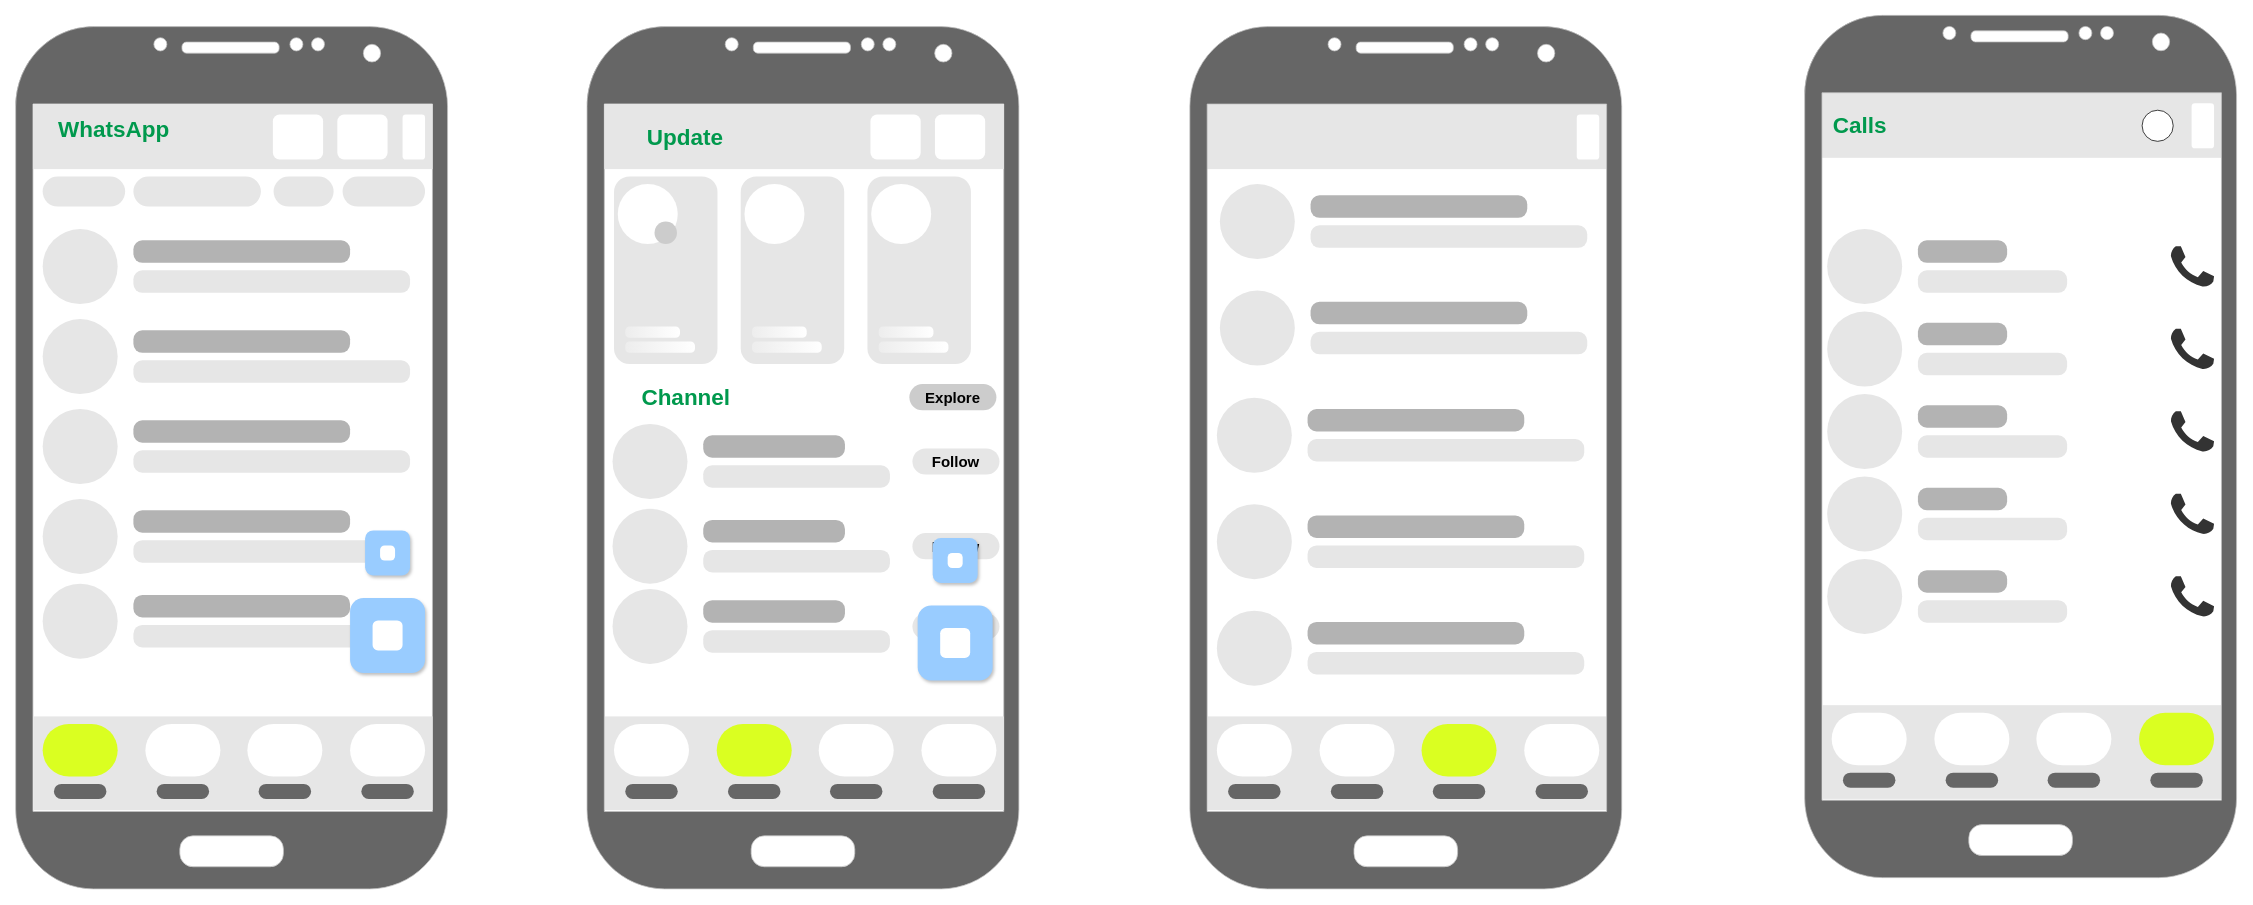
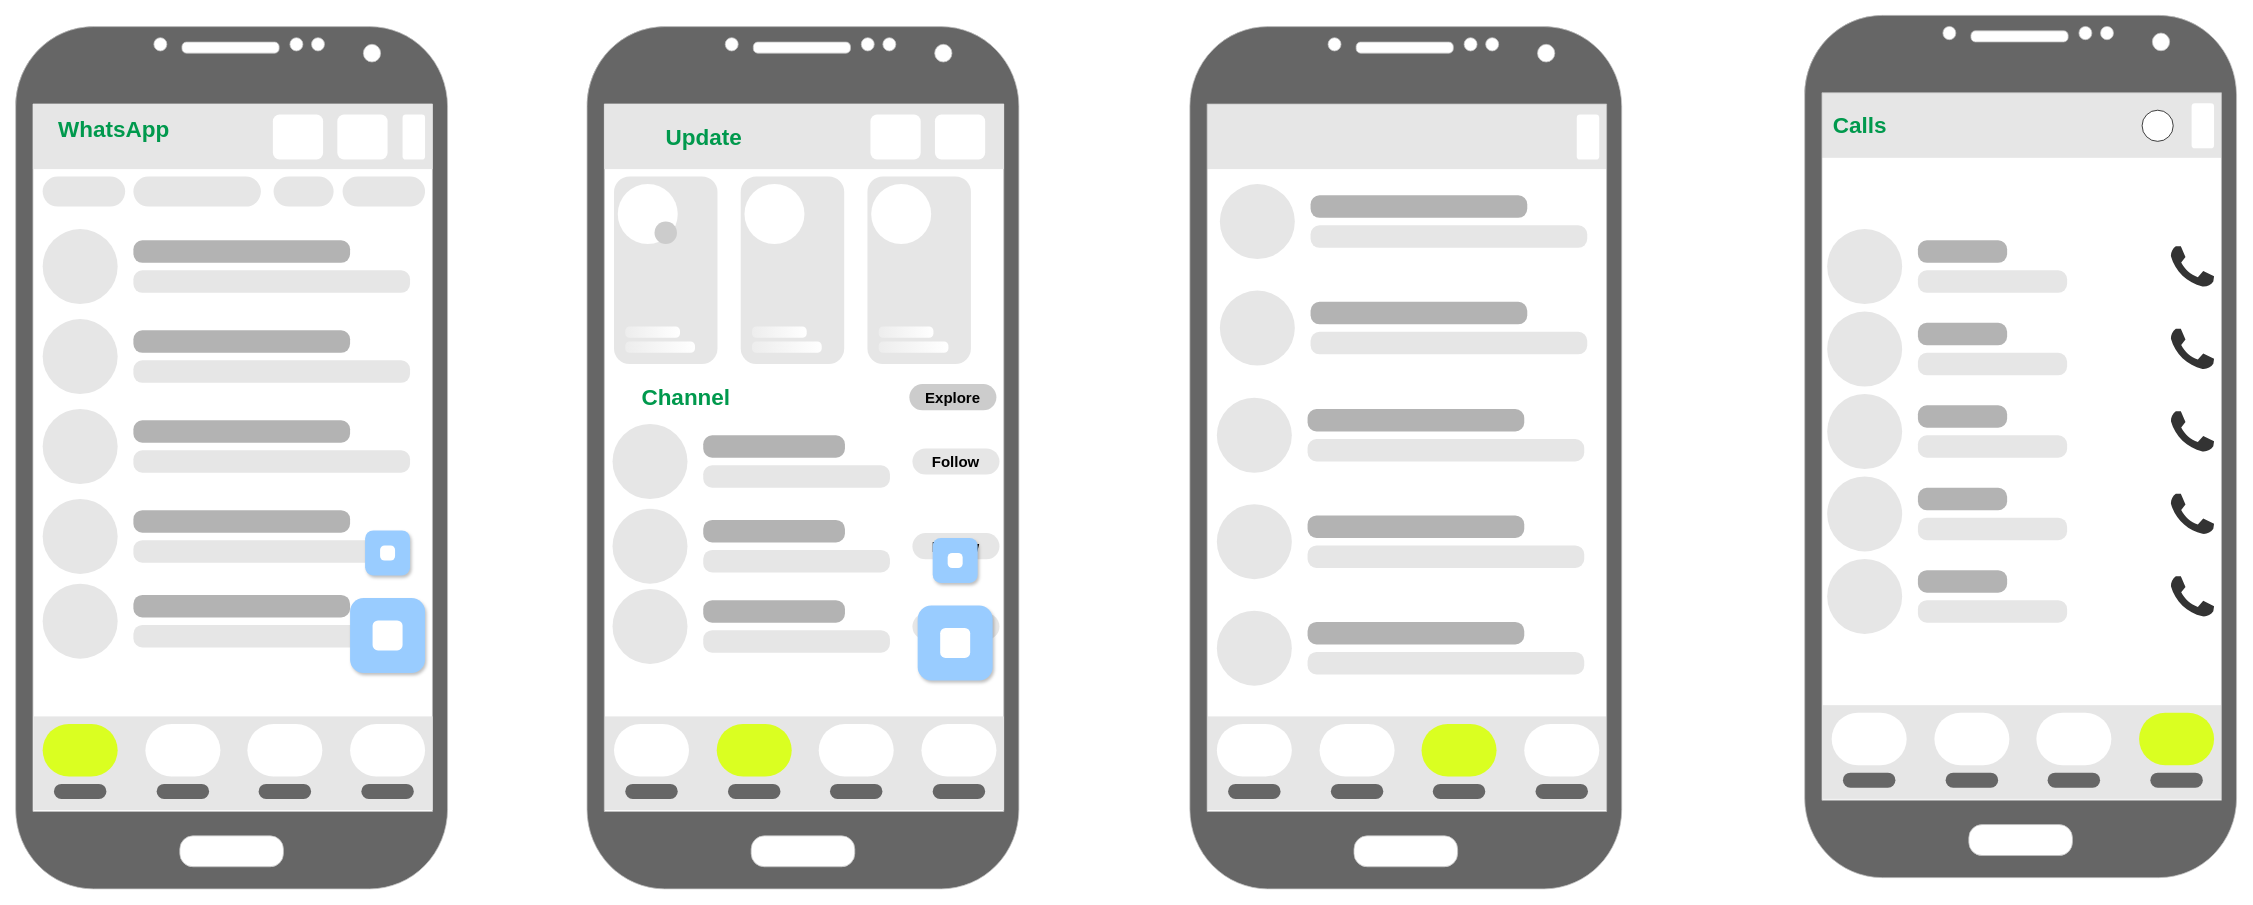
node "Update": moved (685, 137) -> (704, 137)
